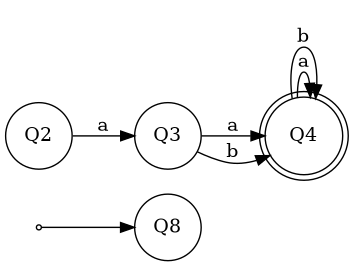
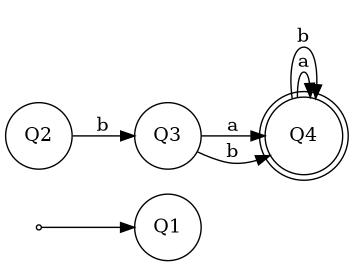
edge "Q2" -> "Q3": label "a" -> "b"
node "Q8": label "Q8" -> "Q1"
